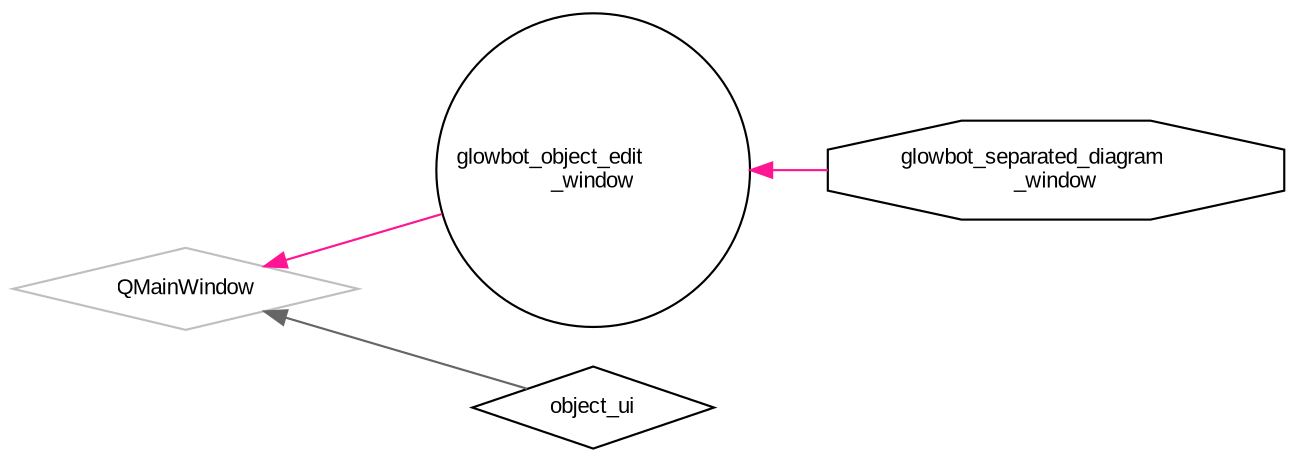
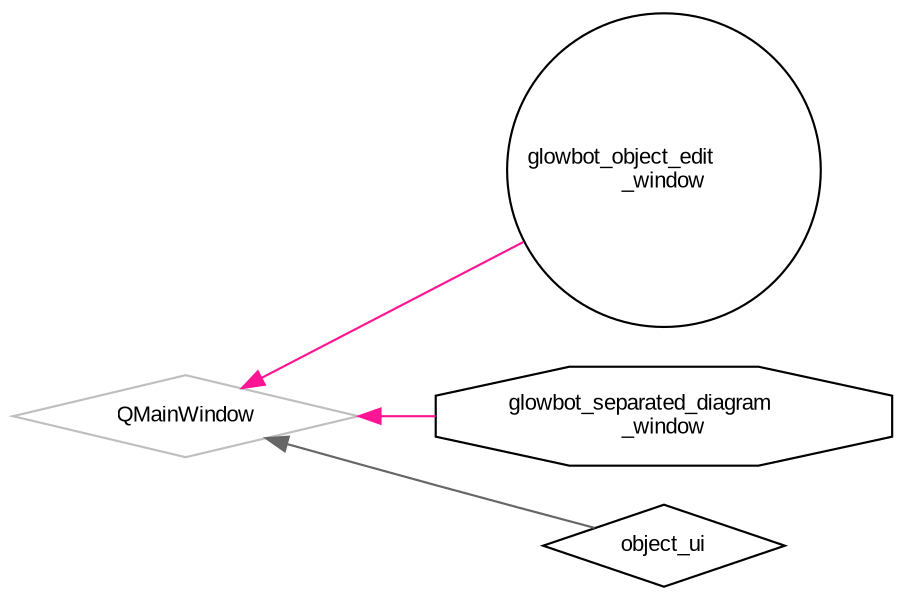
edge "glowbot_separated_diagram _window" -> "glowbot_object_edit _window": now "glowbot_separated_diagram _window" -> "QMainWindow"
